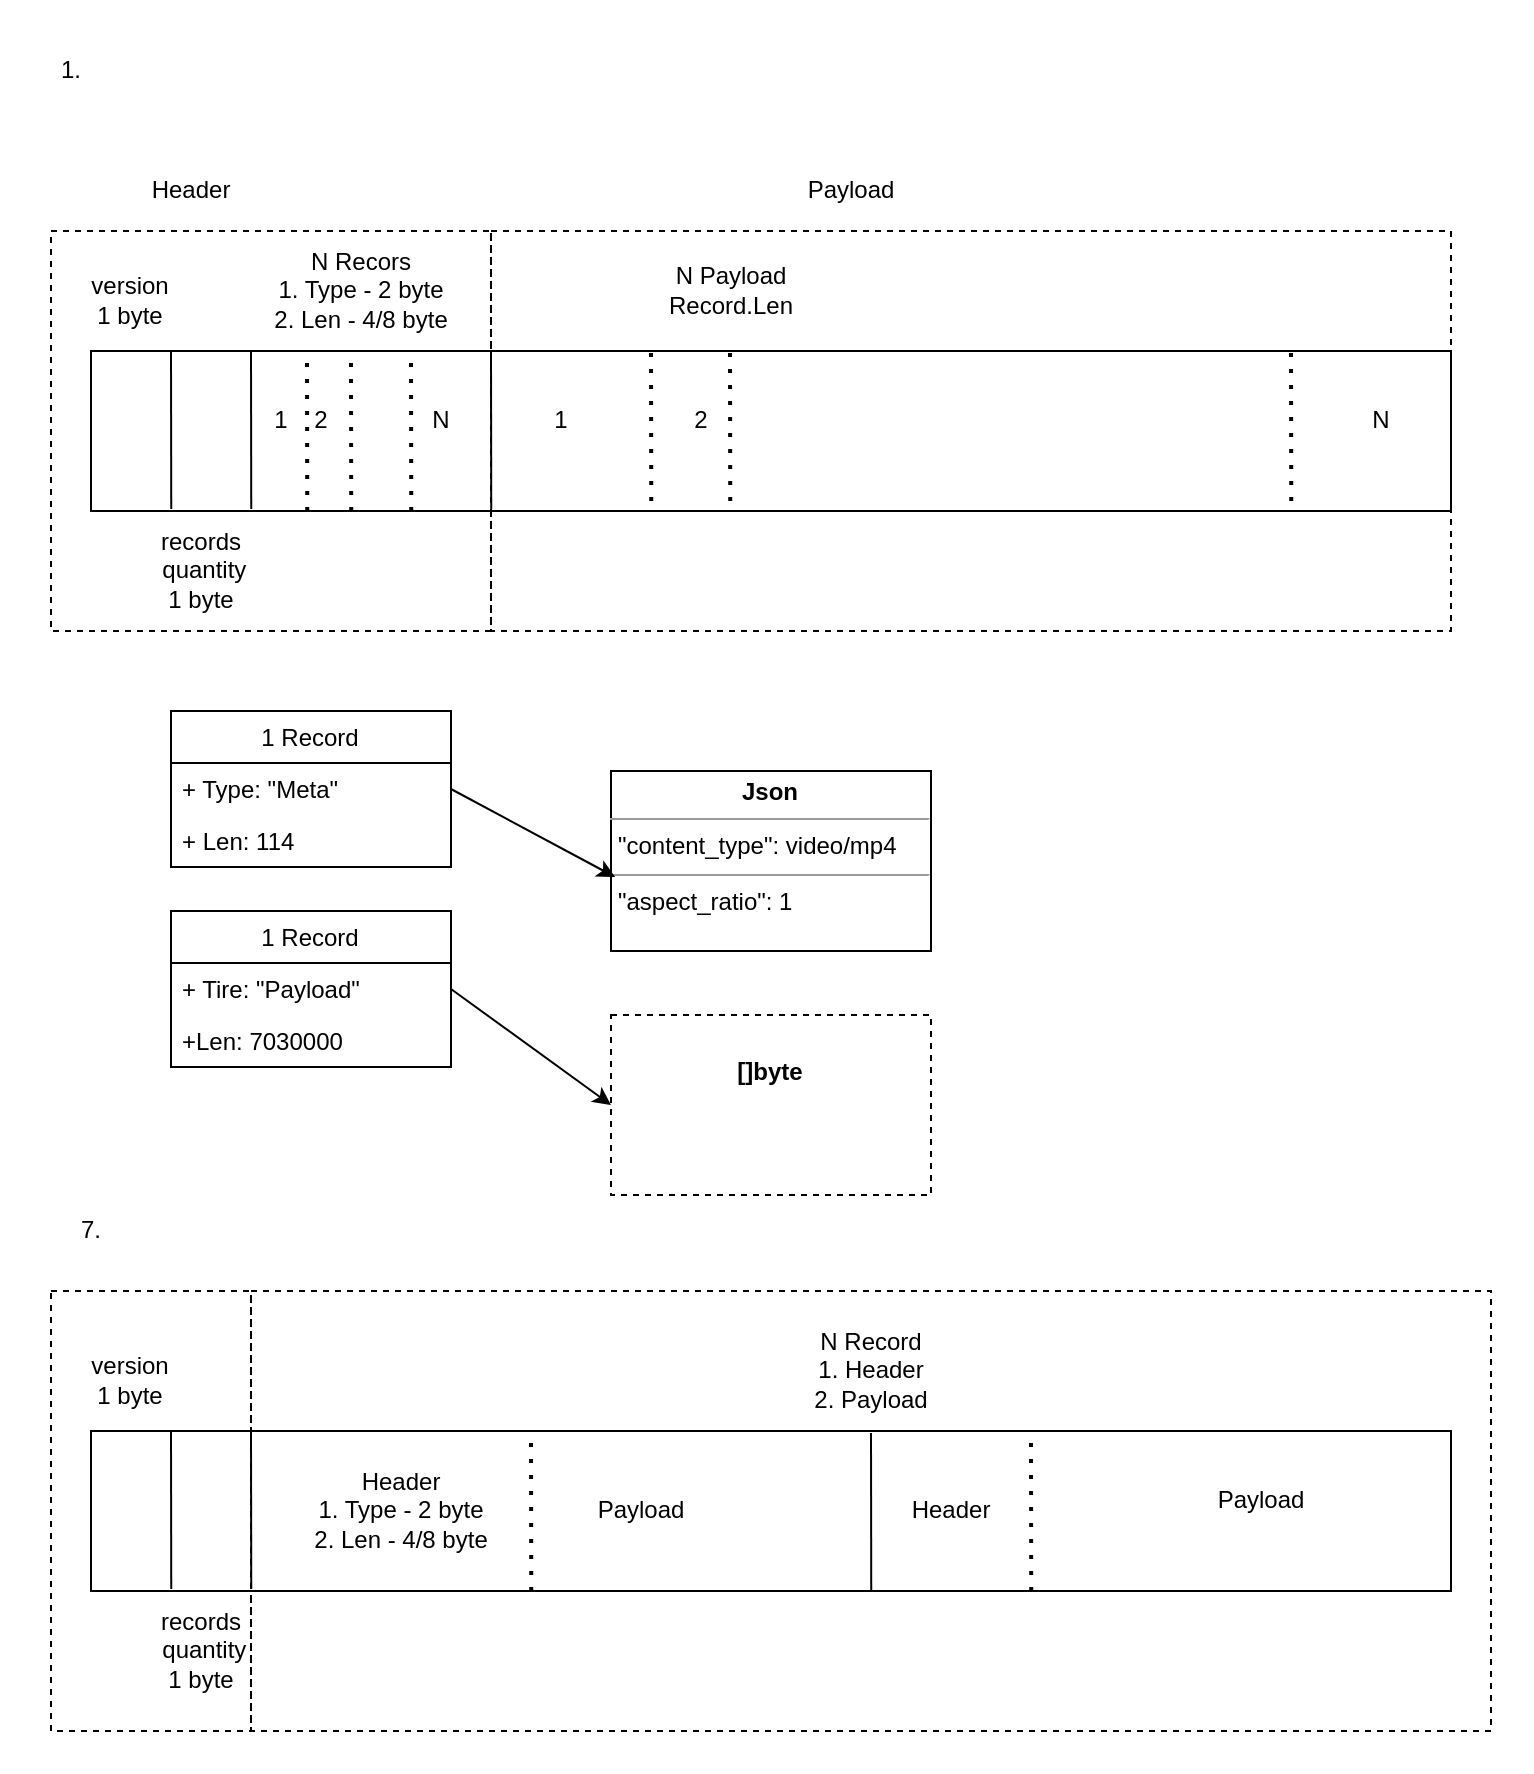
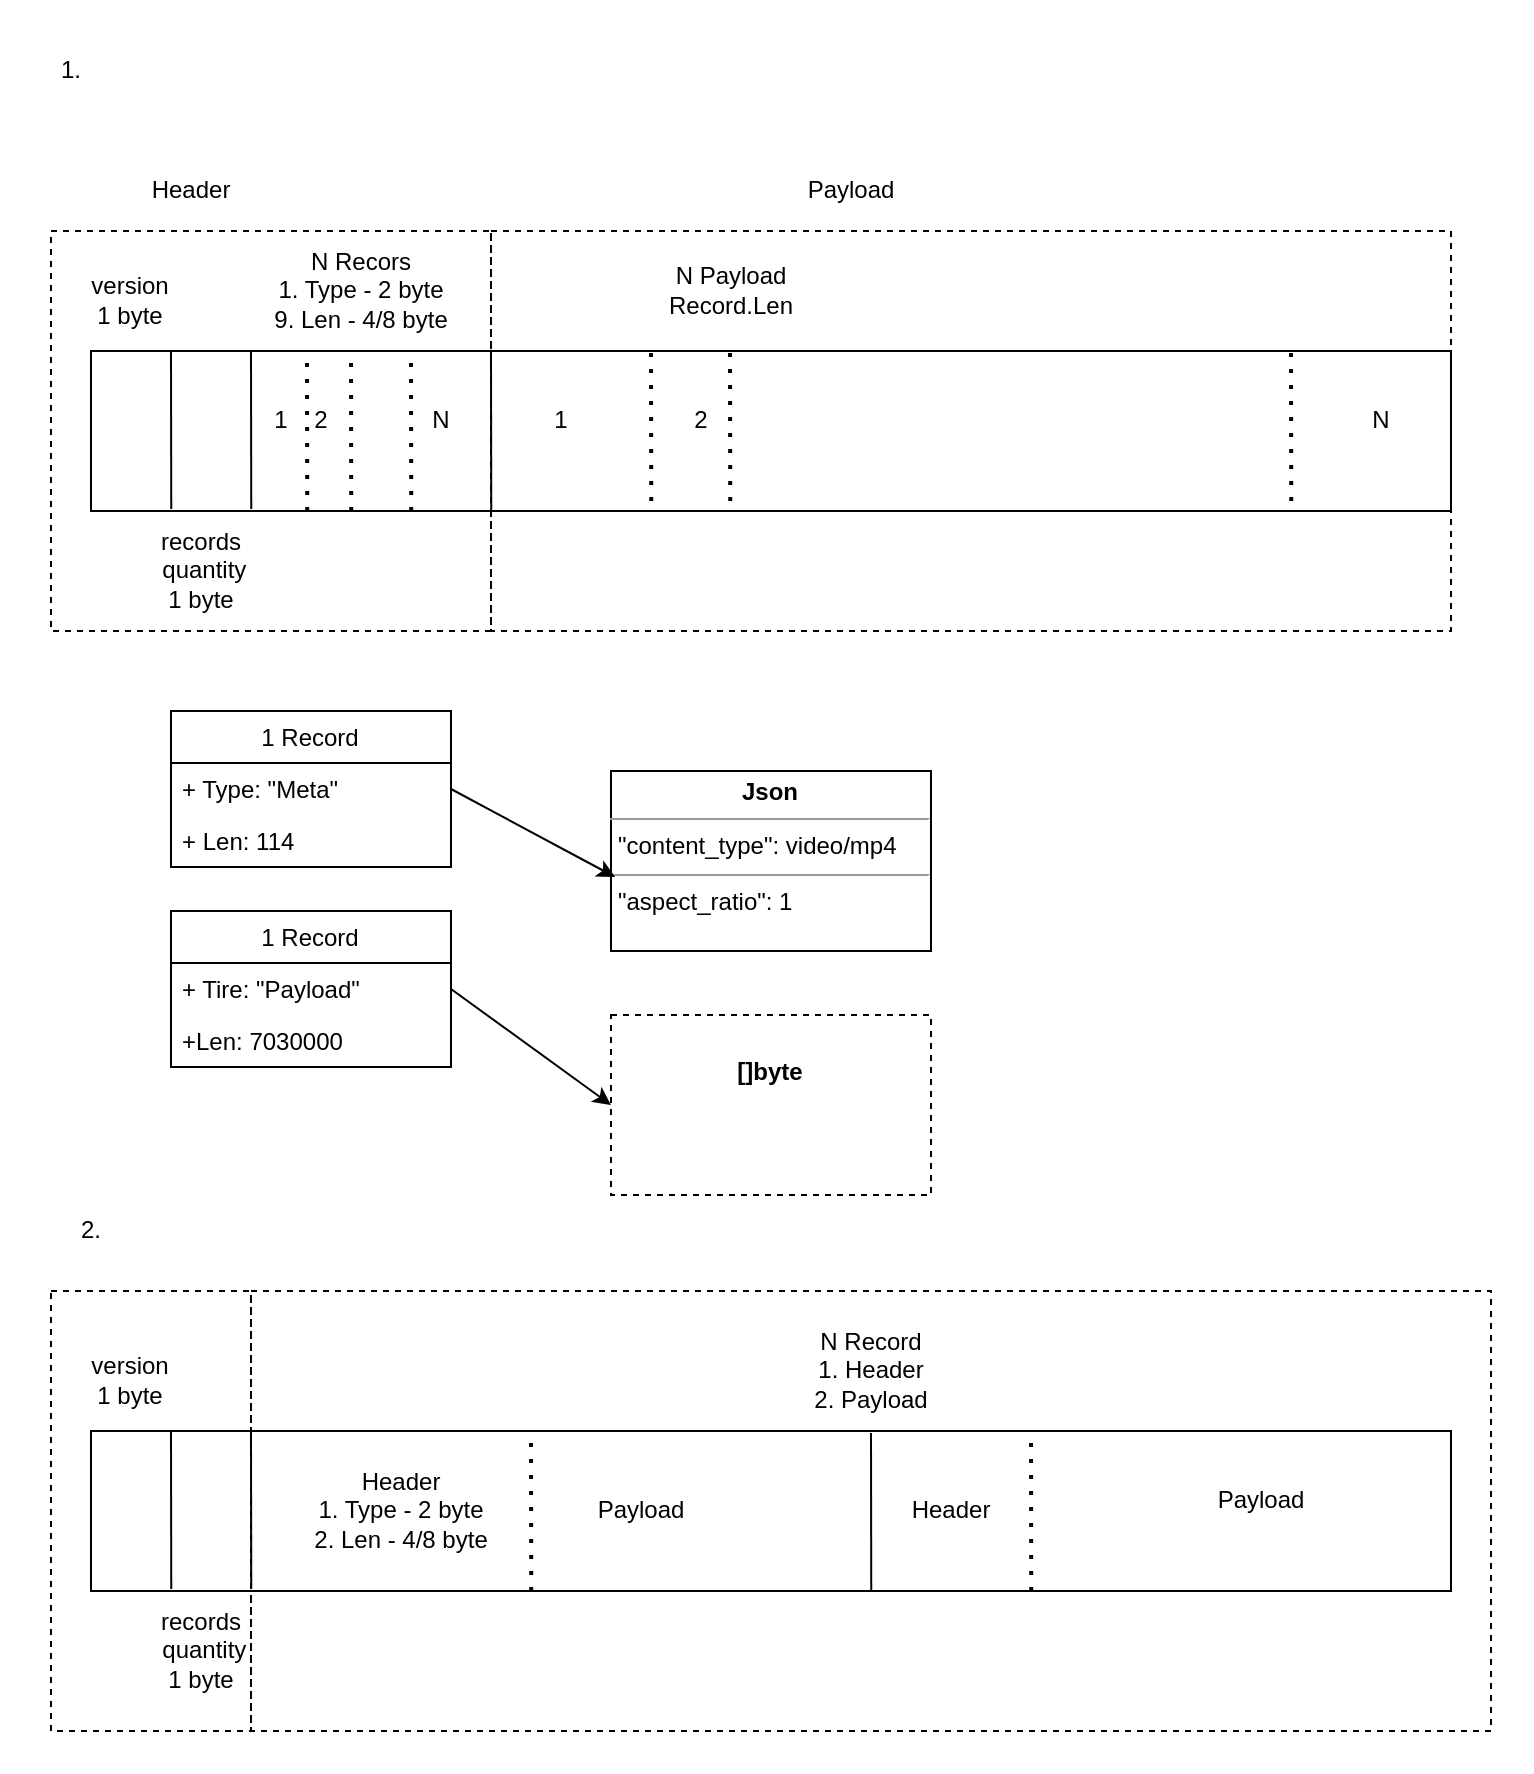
node "N Recors 1. Type - 2 byte 2. Len - 4/8 byte": label "N Recors 1. Type - 2 byte 2. Len - 4/8 byte" -> "N Recors 1. Type - 2 byte 9. Len - 4/8 byte"
node "7.": label "7." -> "2."
